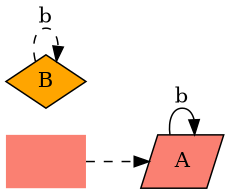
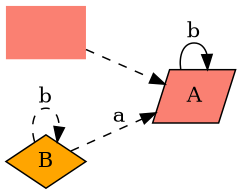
edge "B" -> "A": added, label "a"
